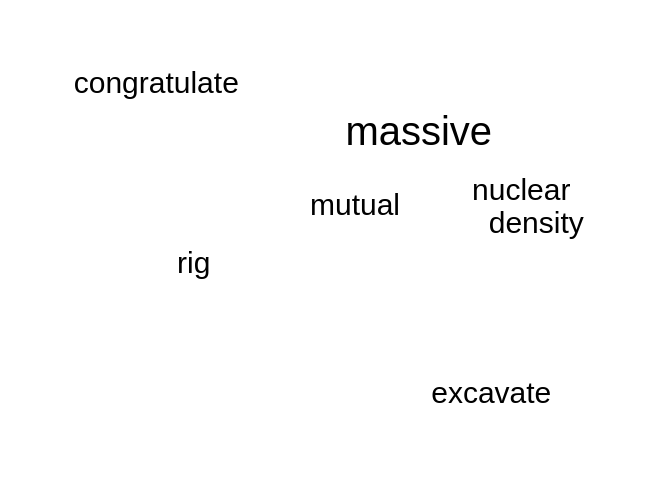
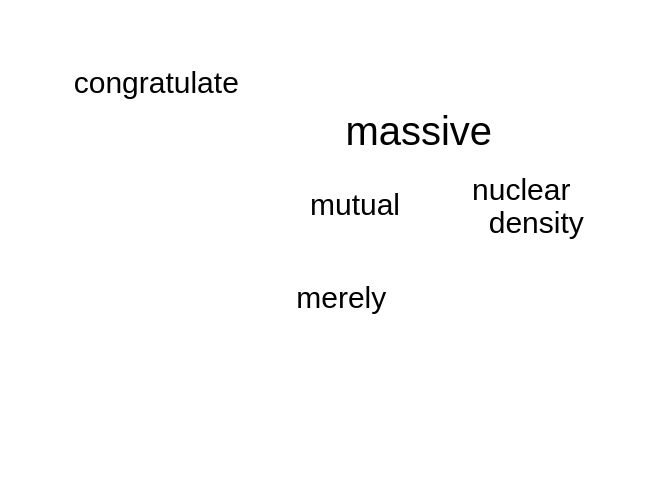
node "rig": removed
node "merely": added
node "excavate": removed
